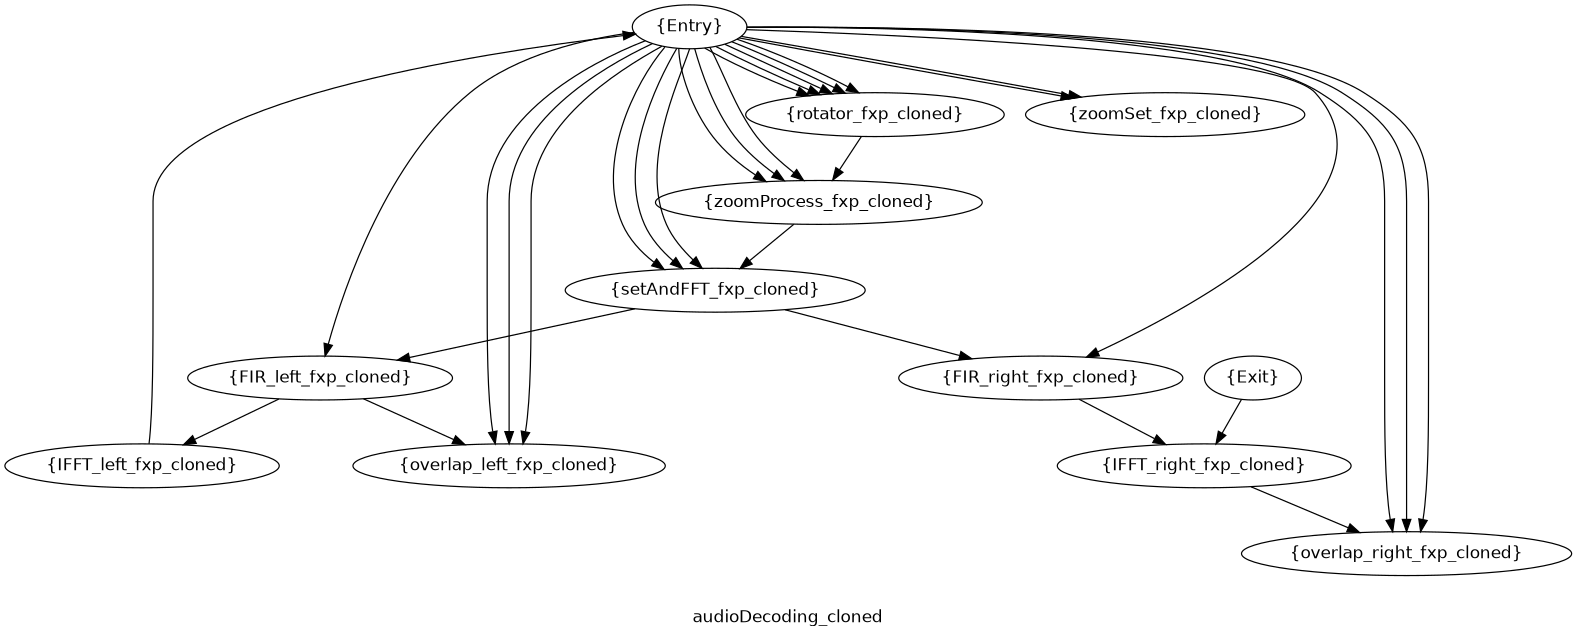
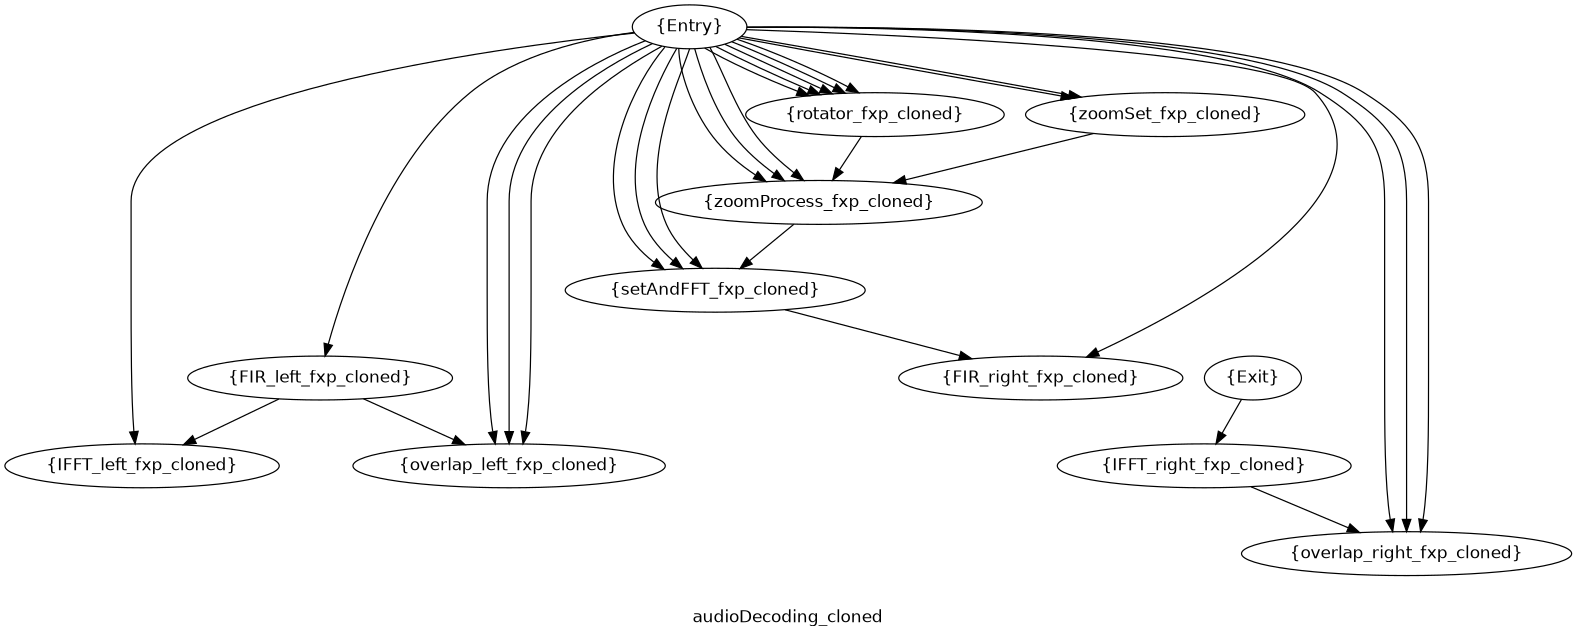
edge "{IFFT_left_fxp_cloned}" -> "{Entry}": reversed
edge "{zoomSet_fxp_cloned}" -> "{zoomProcess_fxp_cloned}": added
edge "{setAndFFT_fxp_cloned}" -> "{FIR_left_fxp_cloned}": removed
edge "{FIR_right_fxp_cloned}" -> "{IFFT_right_fxp_cloned}": removed
